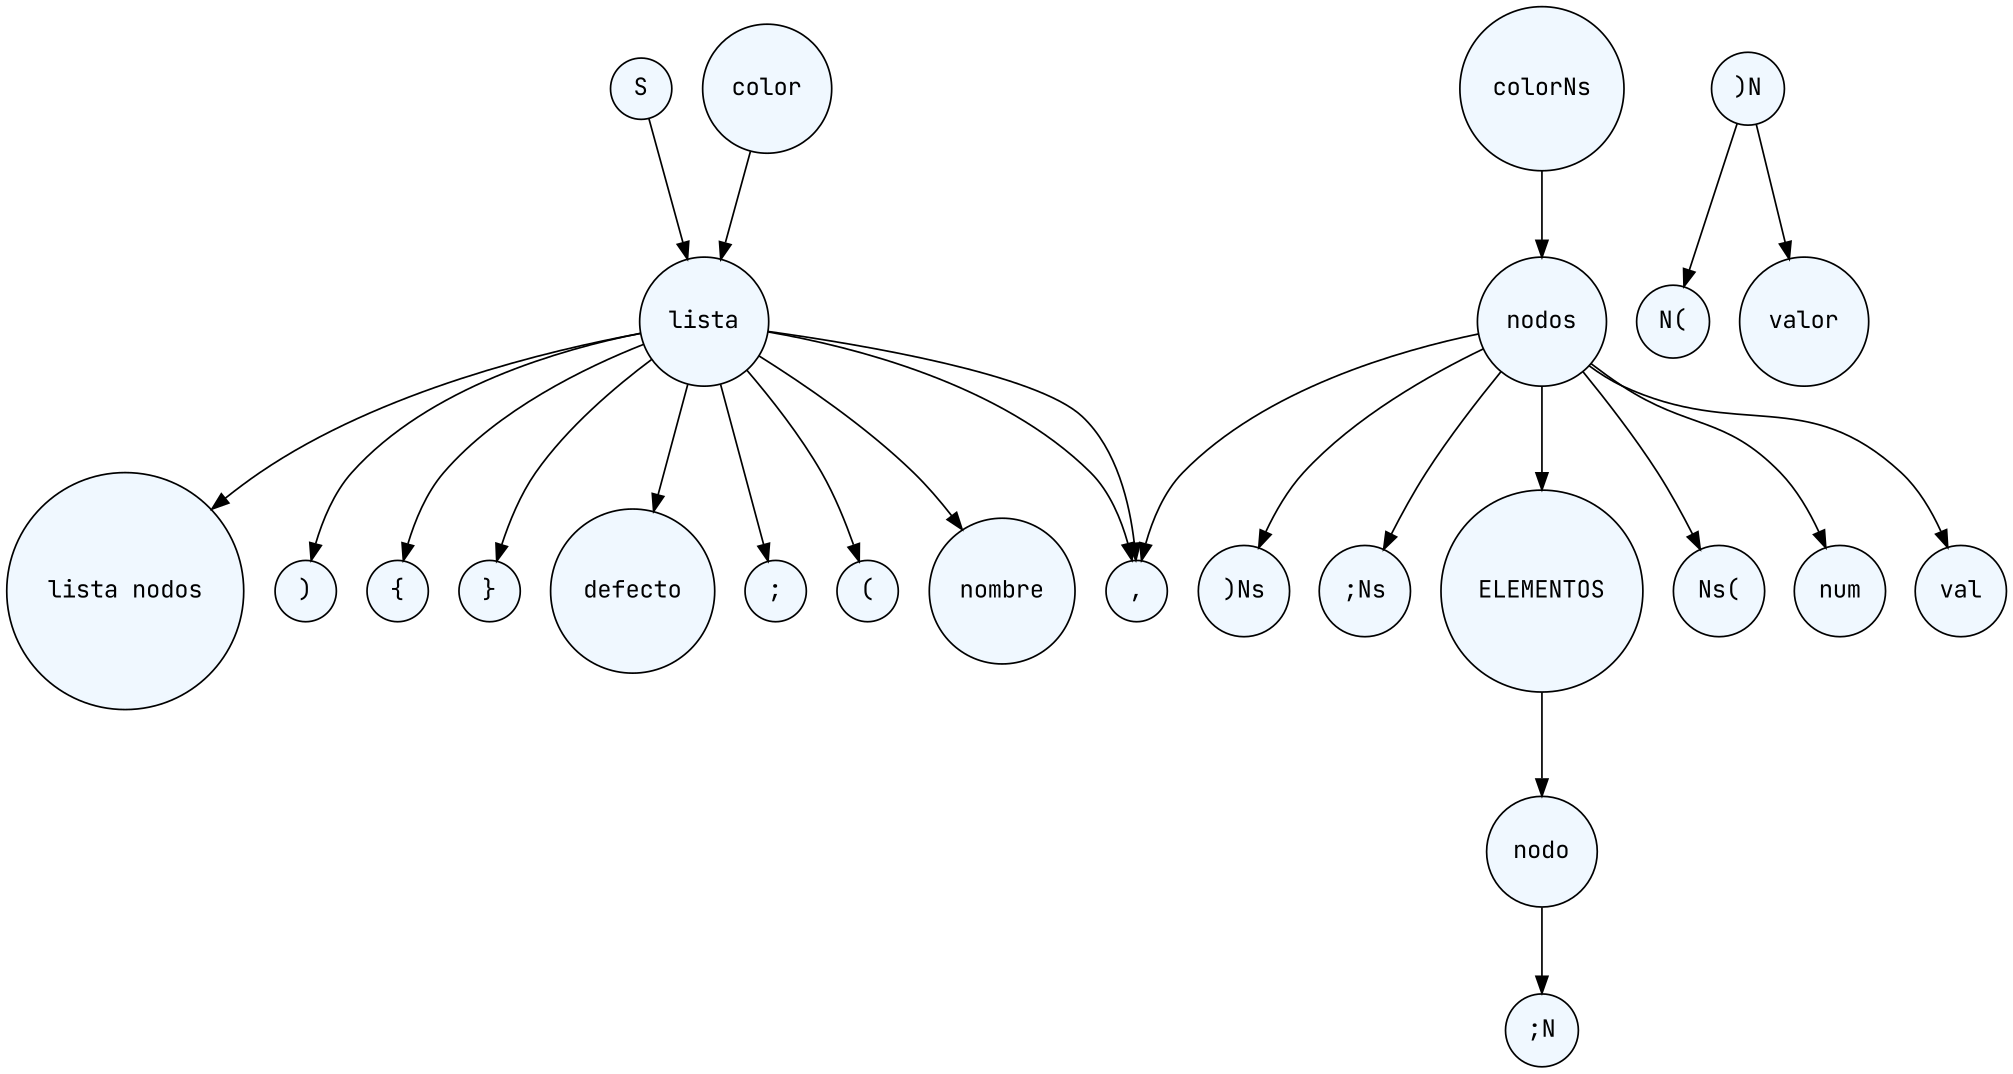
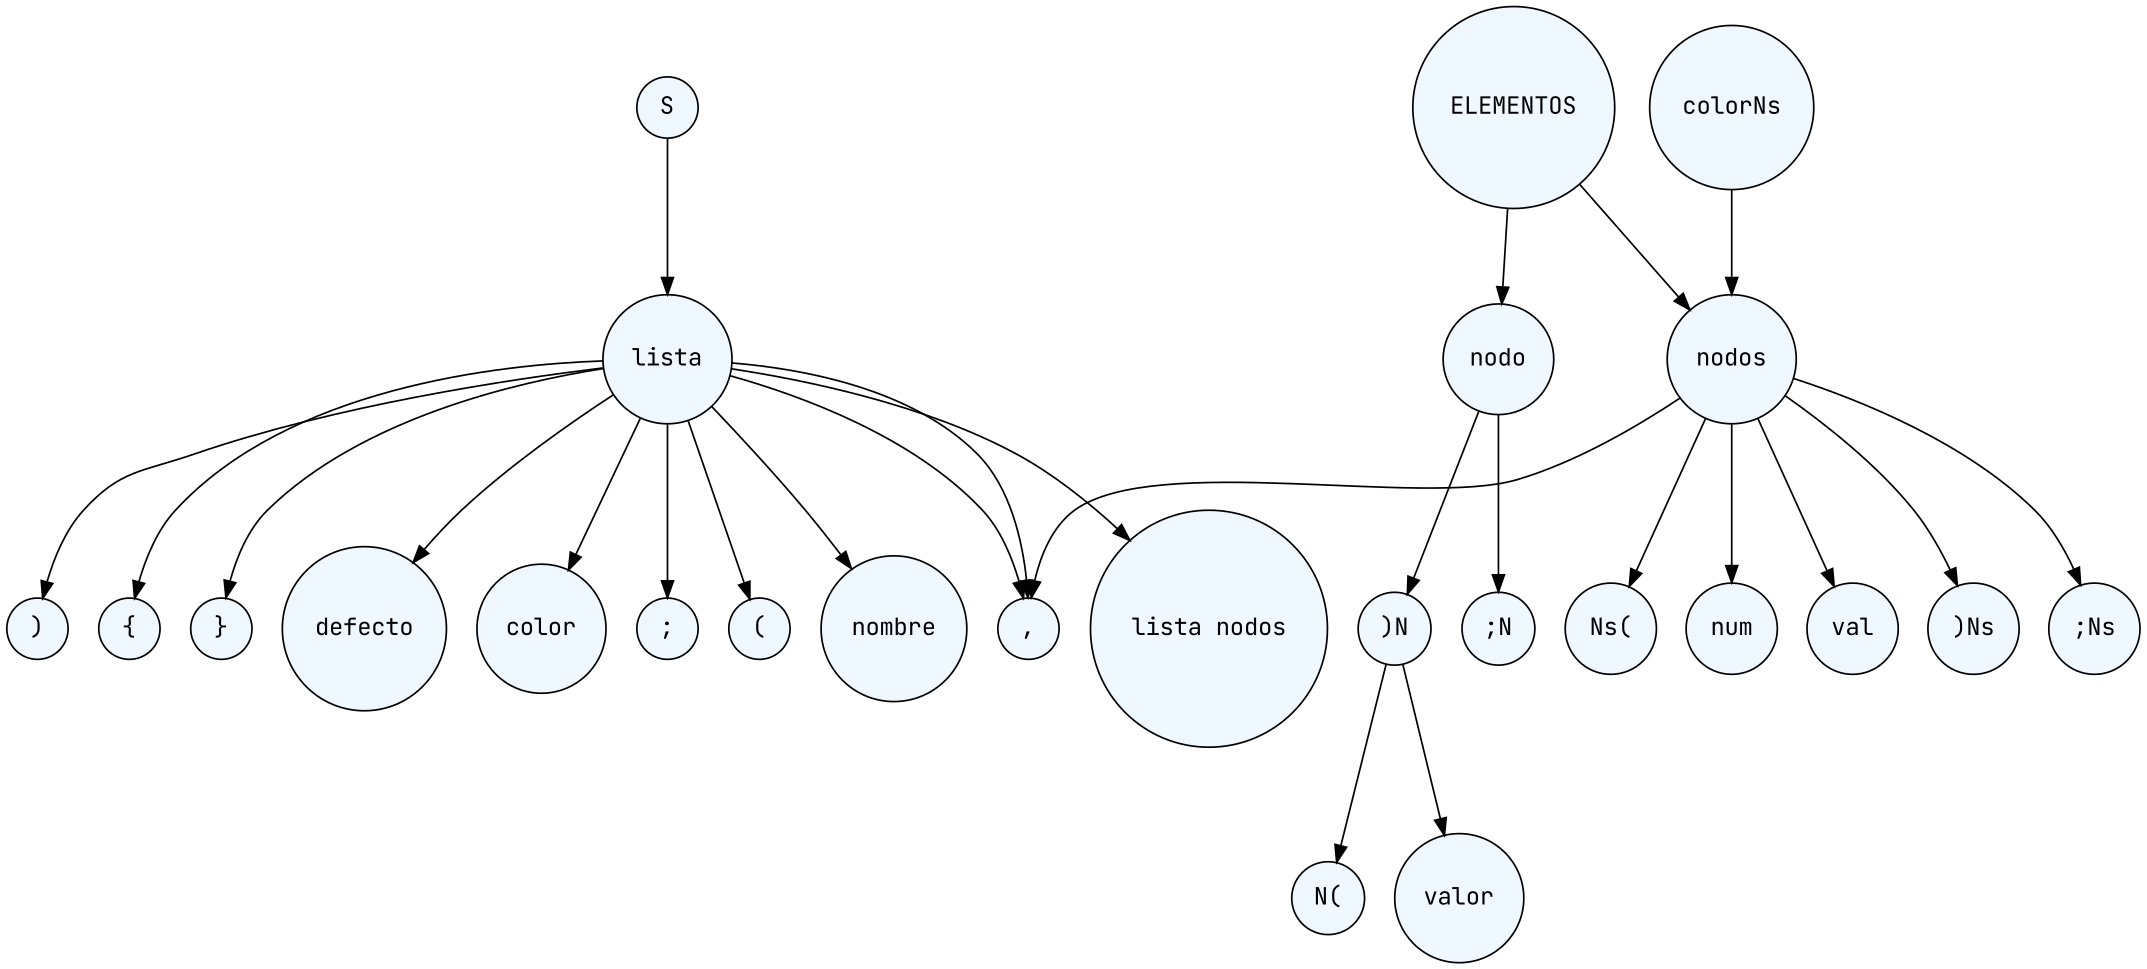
edge "color" -> "lista": reversed
edge "nodos" -> "ELEMENTOS": reversed
edge "nodo" -> ")N": added
